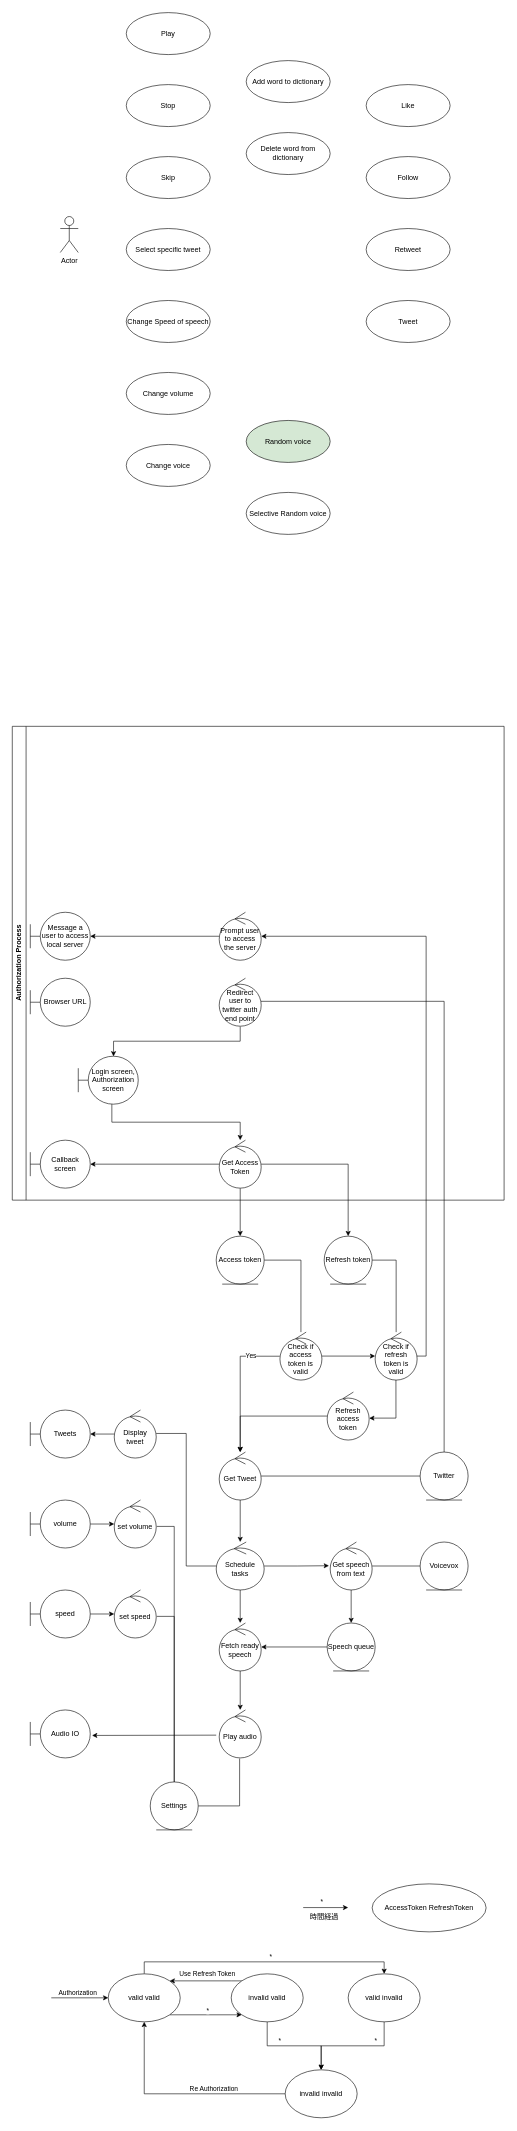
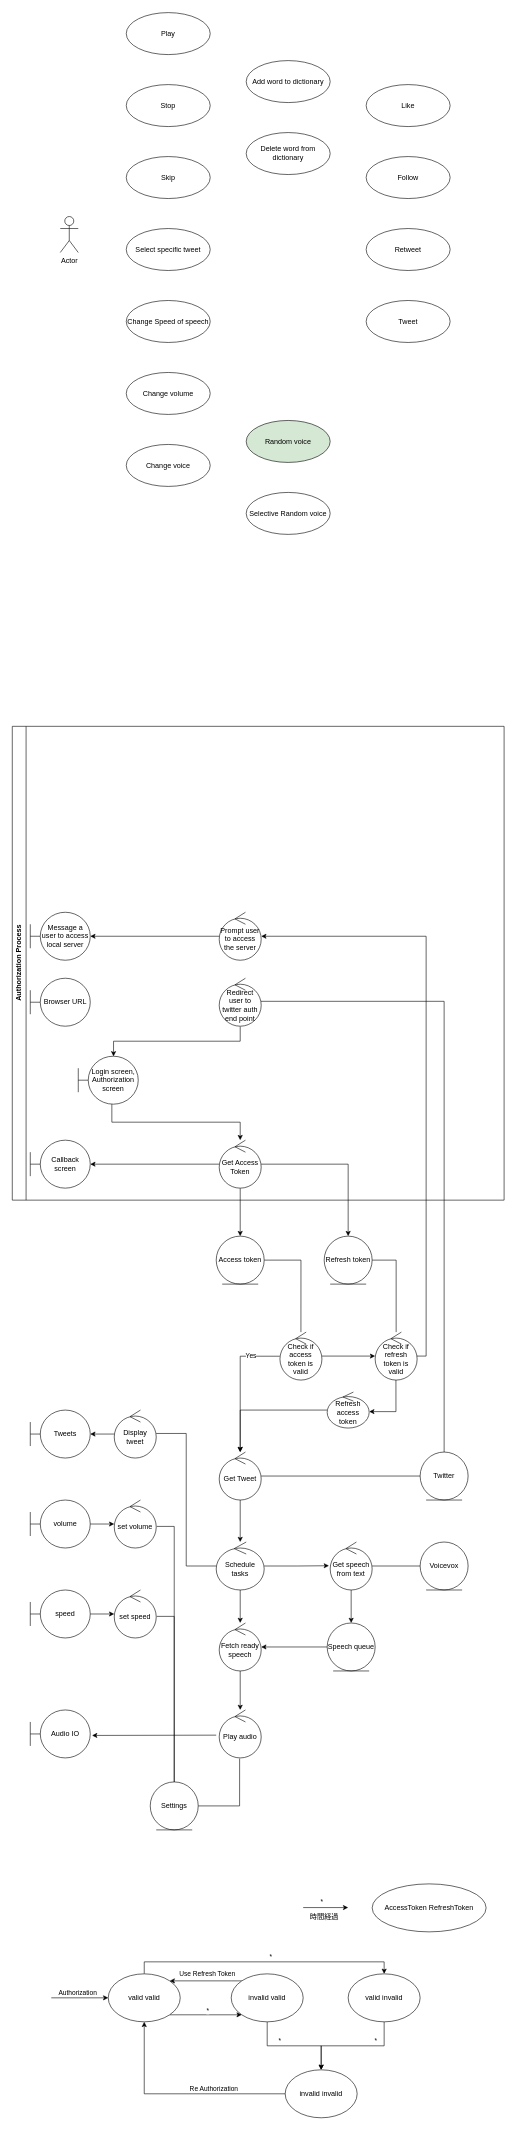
node "Refresh access token": size 42x48 -> 42x36
